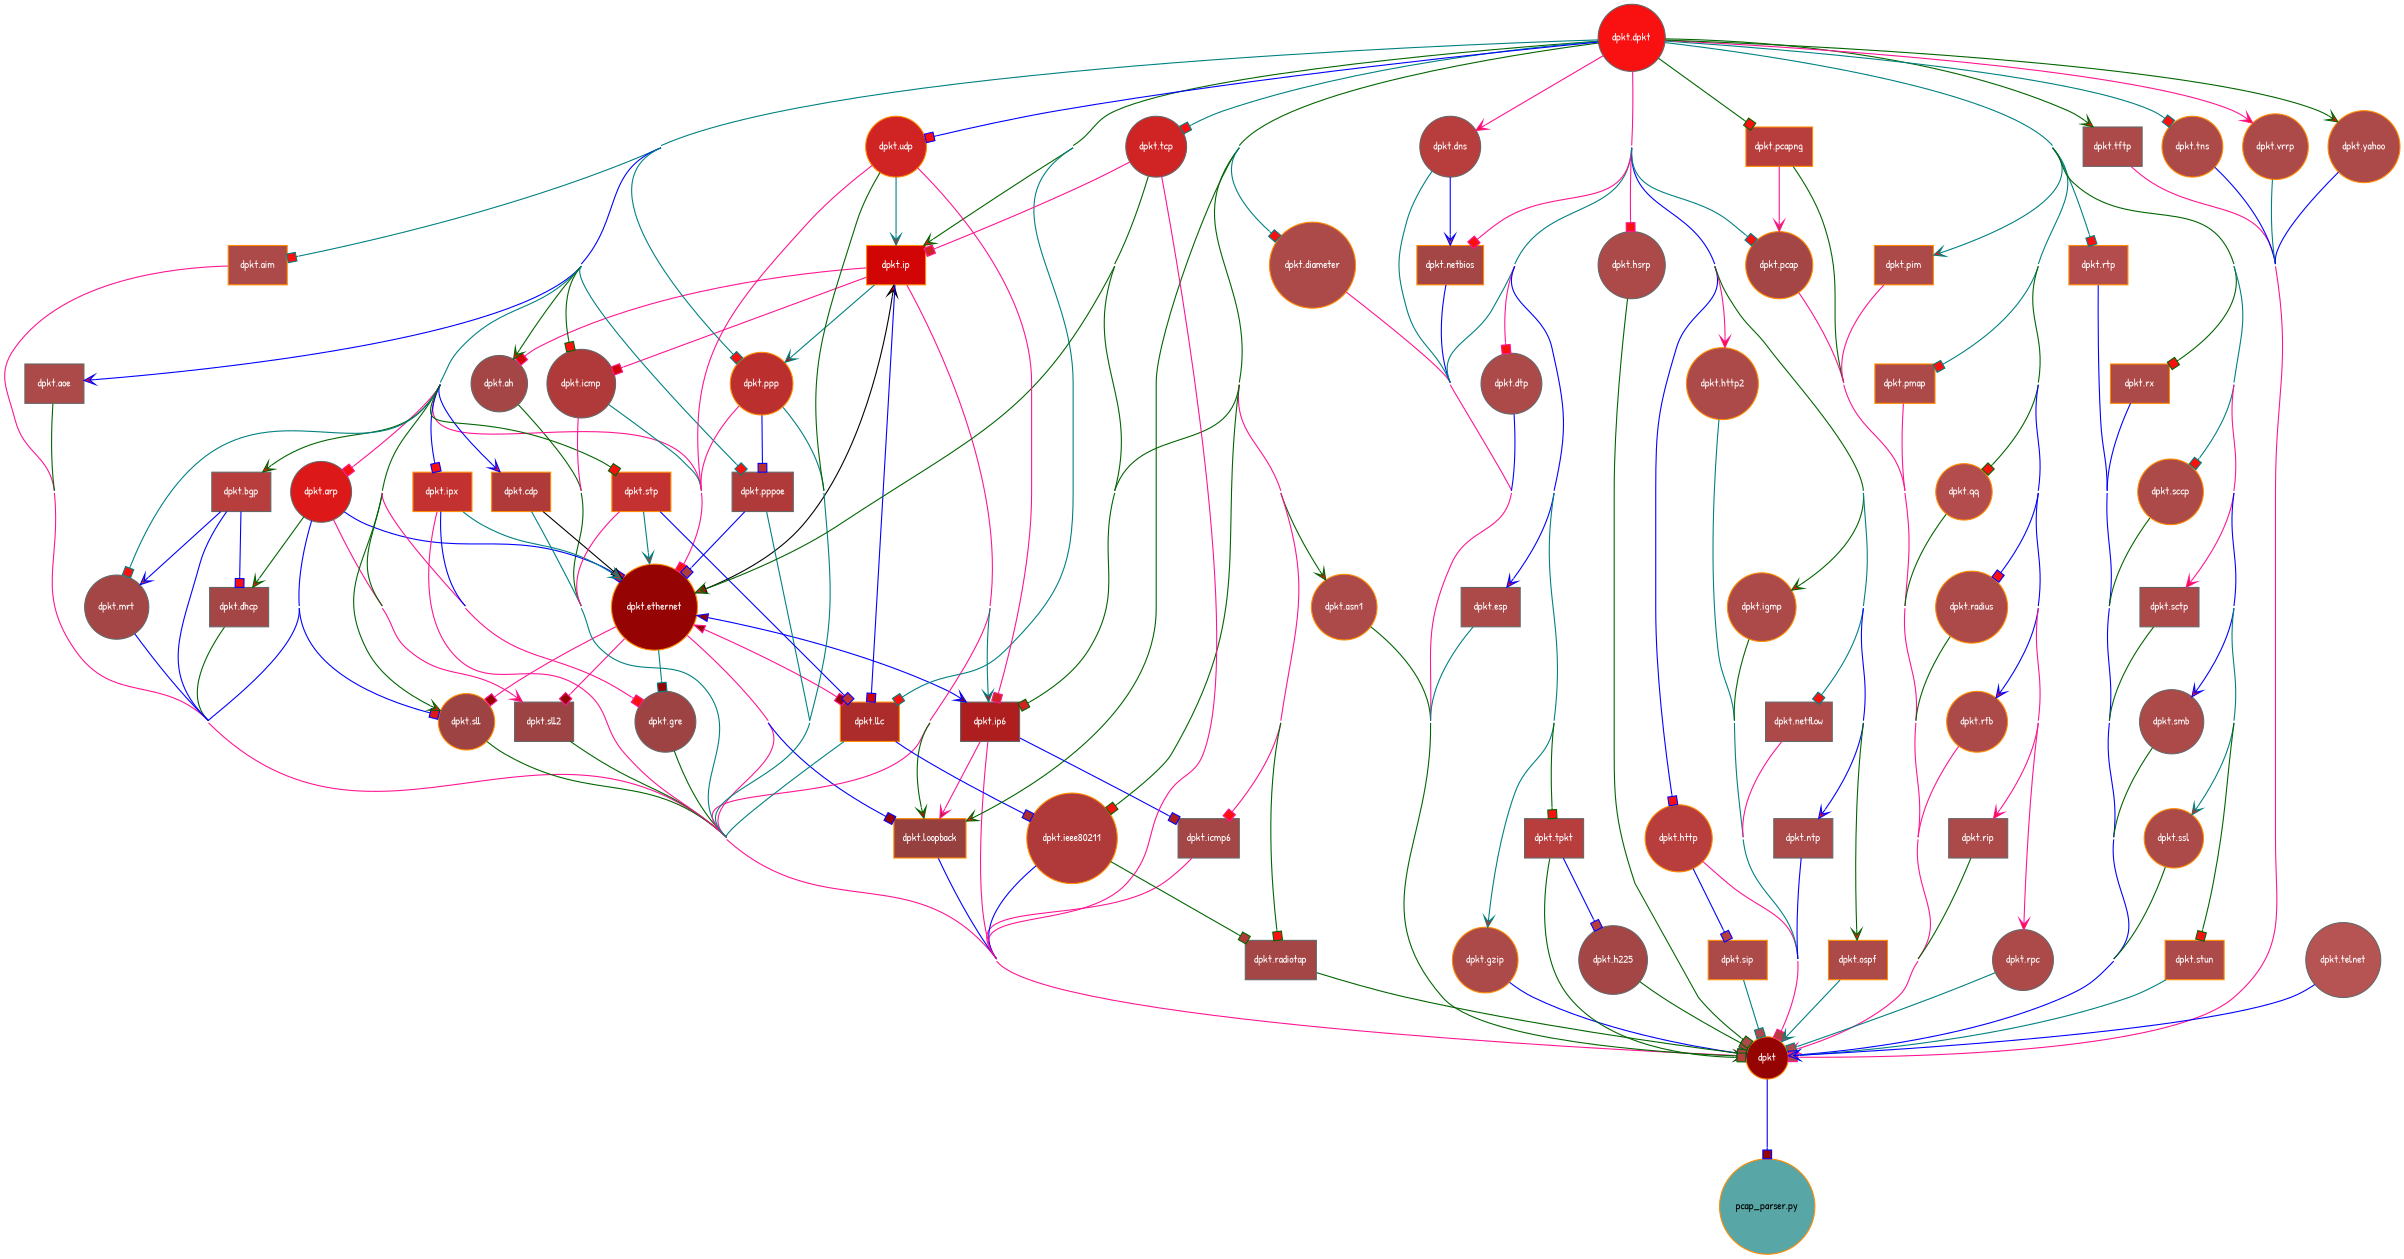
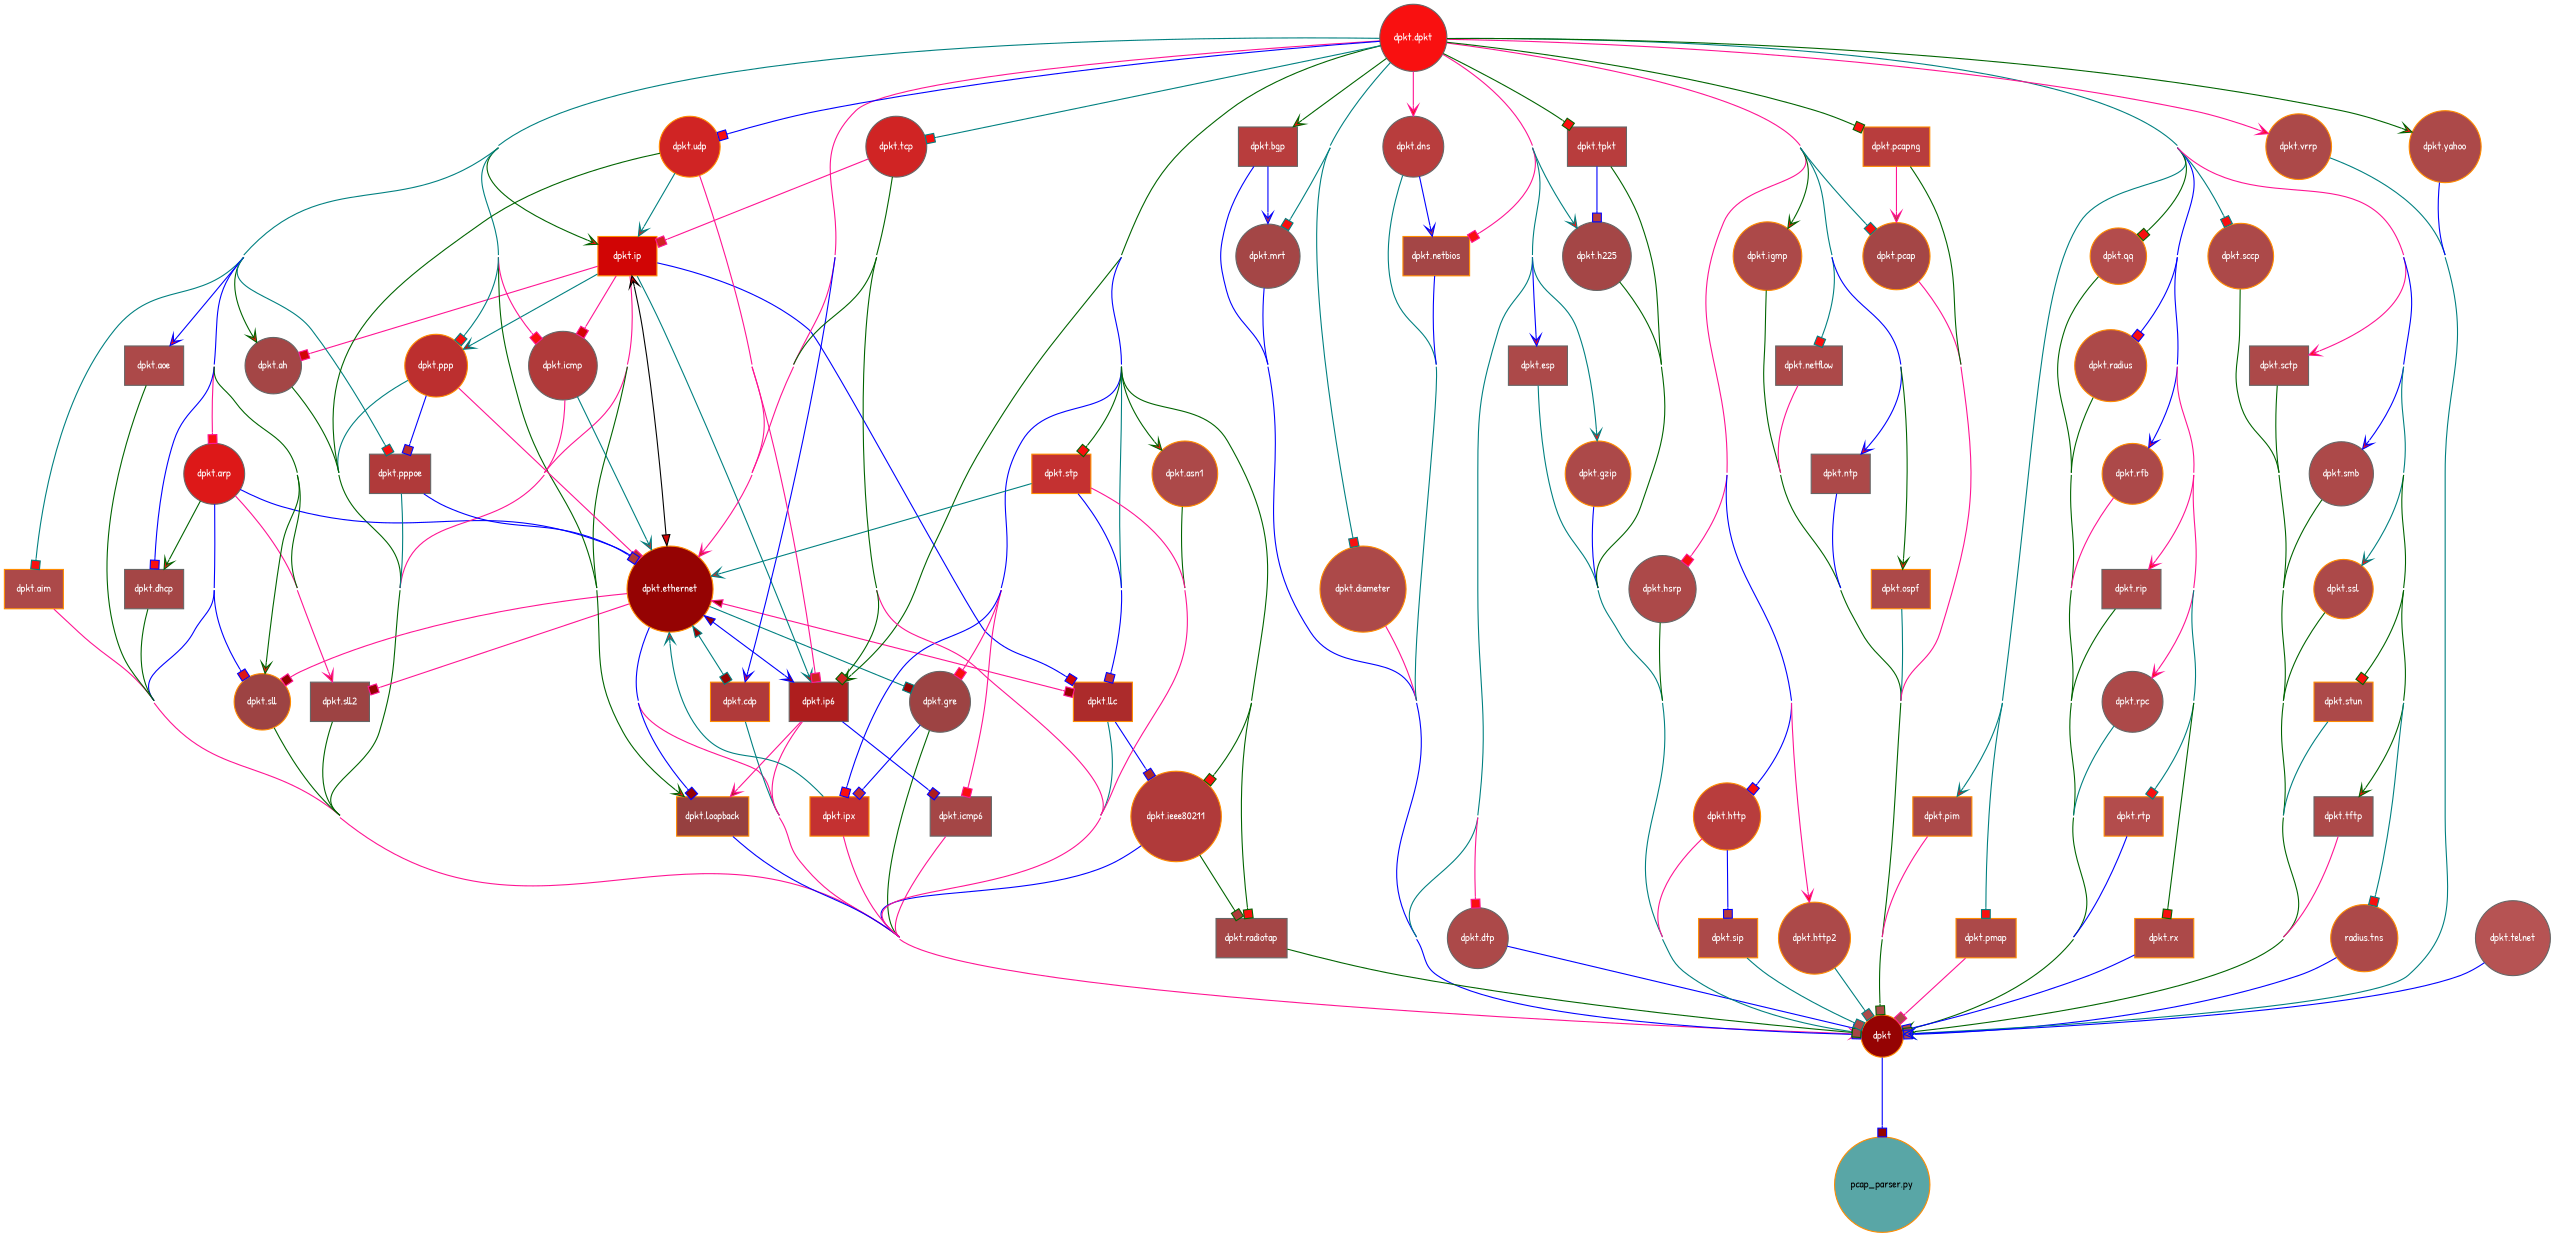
node "dpkt.tns": label "dpkt.tns" -> "radius.tns"
edge "dpkt.dpkt" -> "dpkt.h225": added
edge "dpkt.dpkt" -> "dpkt.icmp": color darkgreen -> deeppink
edge "dpkt.bgp" -> "dpkt.dhcp": now "dpkt.dpkt" -> "dpkt.dhcp"
edge "dpkt.ipx" -> "dpkt.gre": reversed
edge "dpkt.ethernet" -> "dpkt.cdp": added
